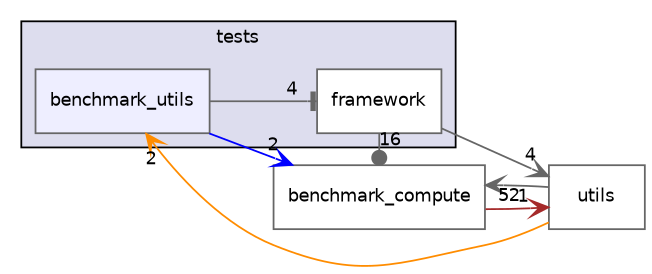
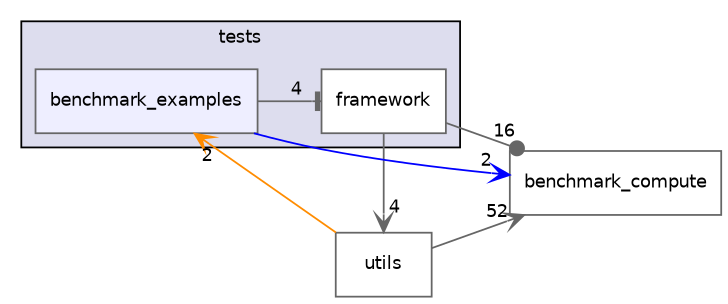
node "benchmark_utils": label "benchmark_utils" -> "benchmark_examples"
edge "benchmark_compute" -> "utils": removed
